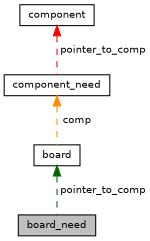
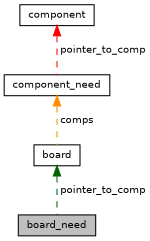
edge "board" -> "component_need": label " comp" -> " comps"
